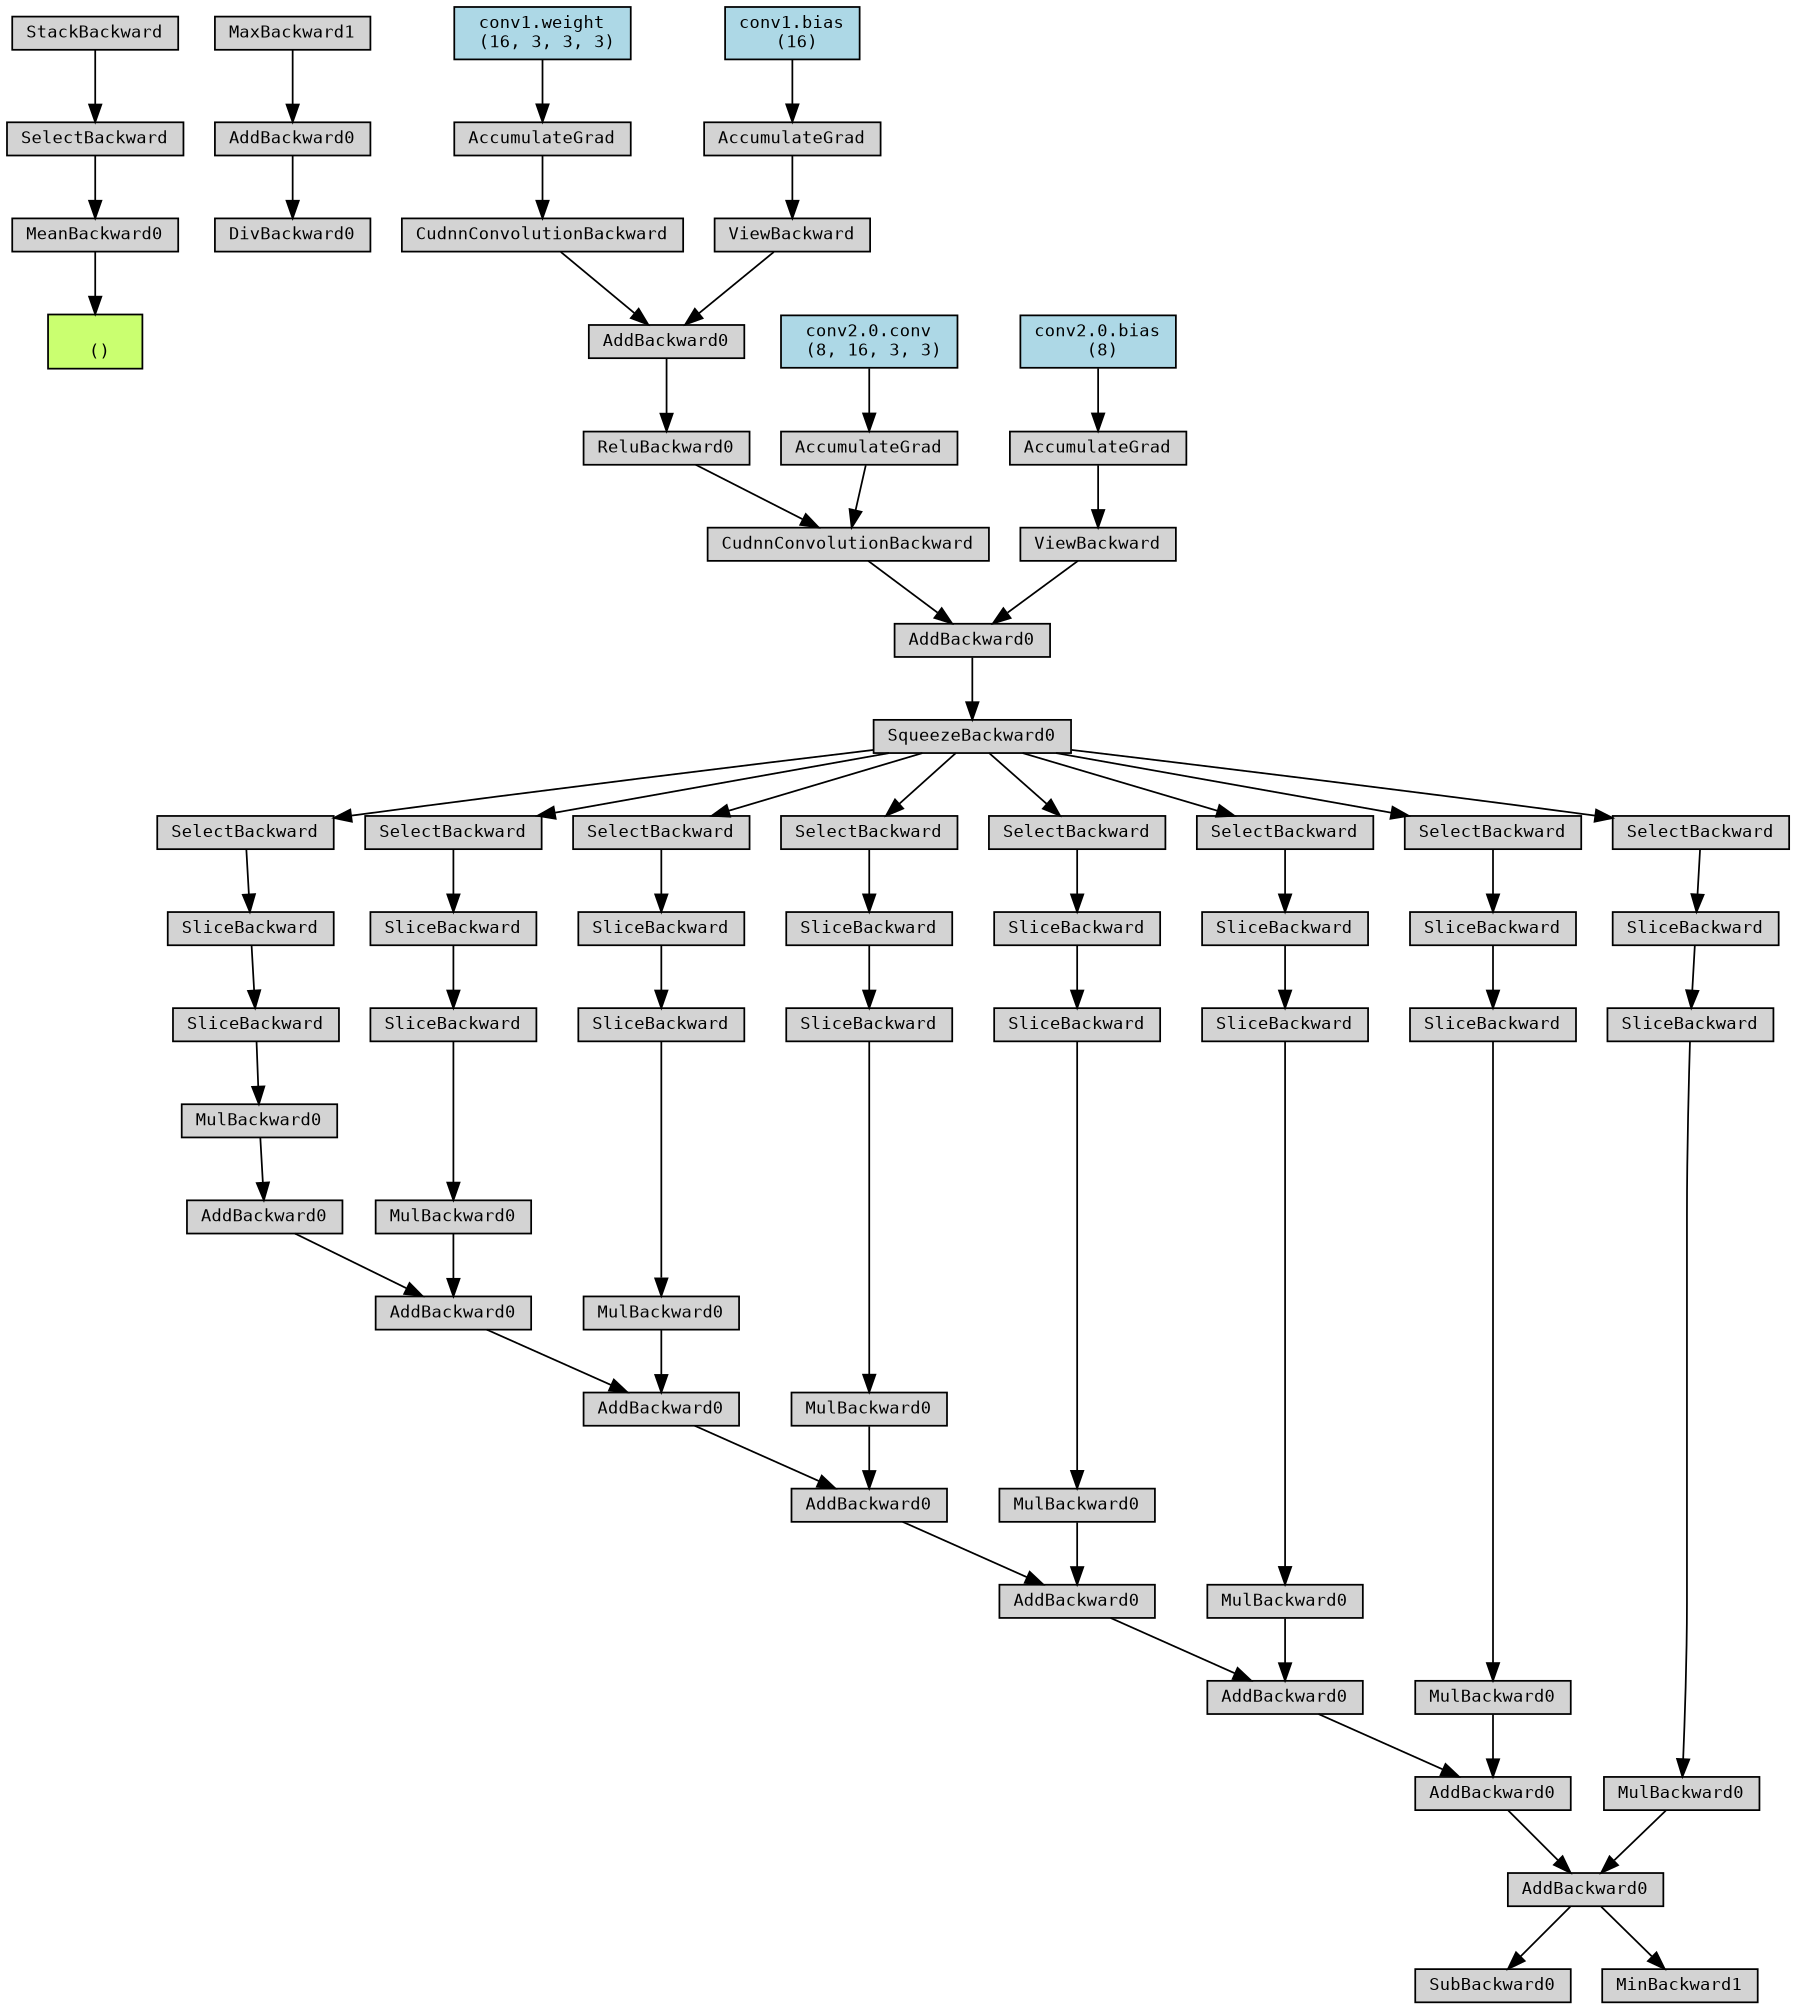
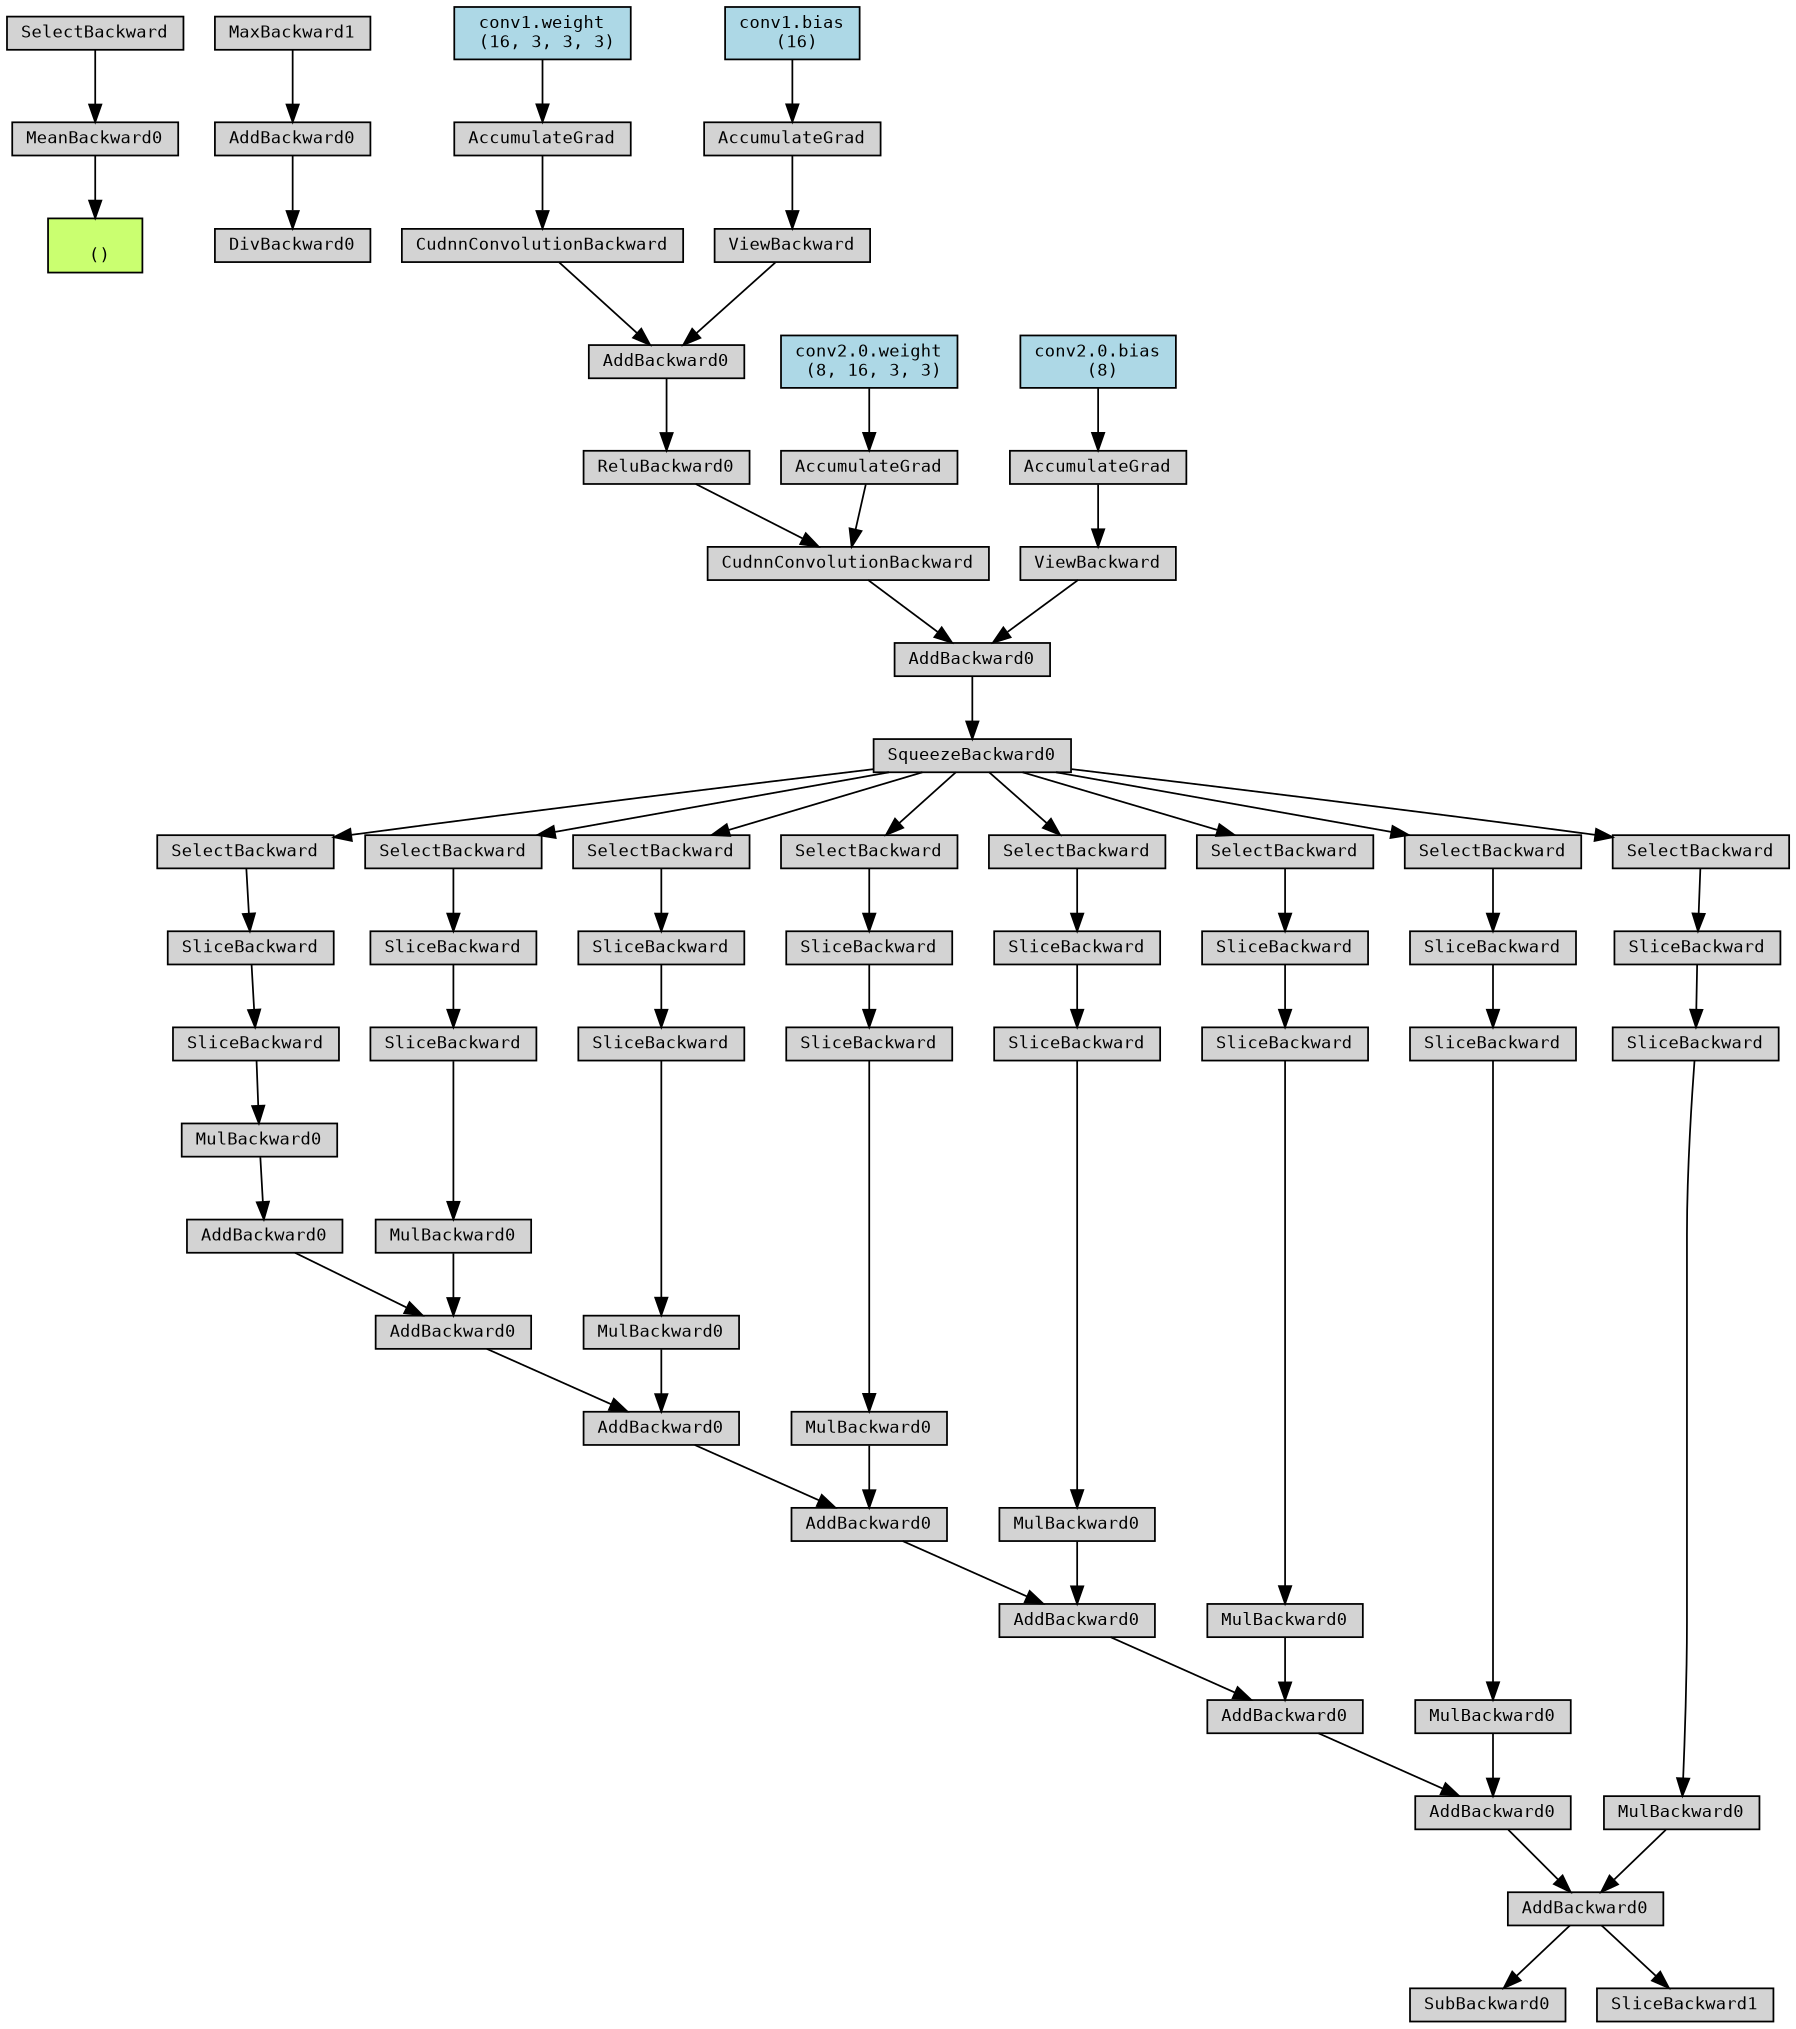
node "StackBackward": removed
node "conv2.0.conv (8, 16, 3, 3)": label "conv2.0.conv (8, 16, 3, 3)" -> "conv2.0.weight (8, 16, 3, 3)"
node "MinBackward1": label "MinBackward1" -> "SliceBackward1"
